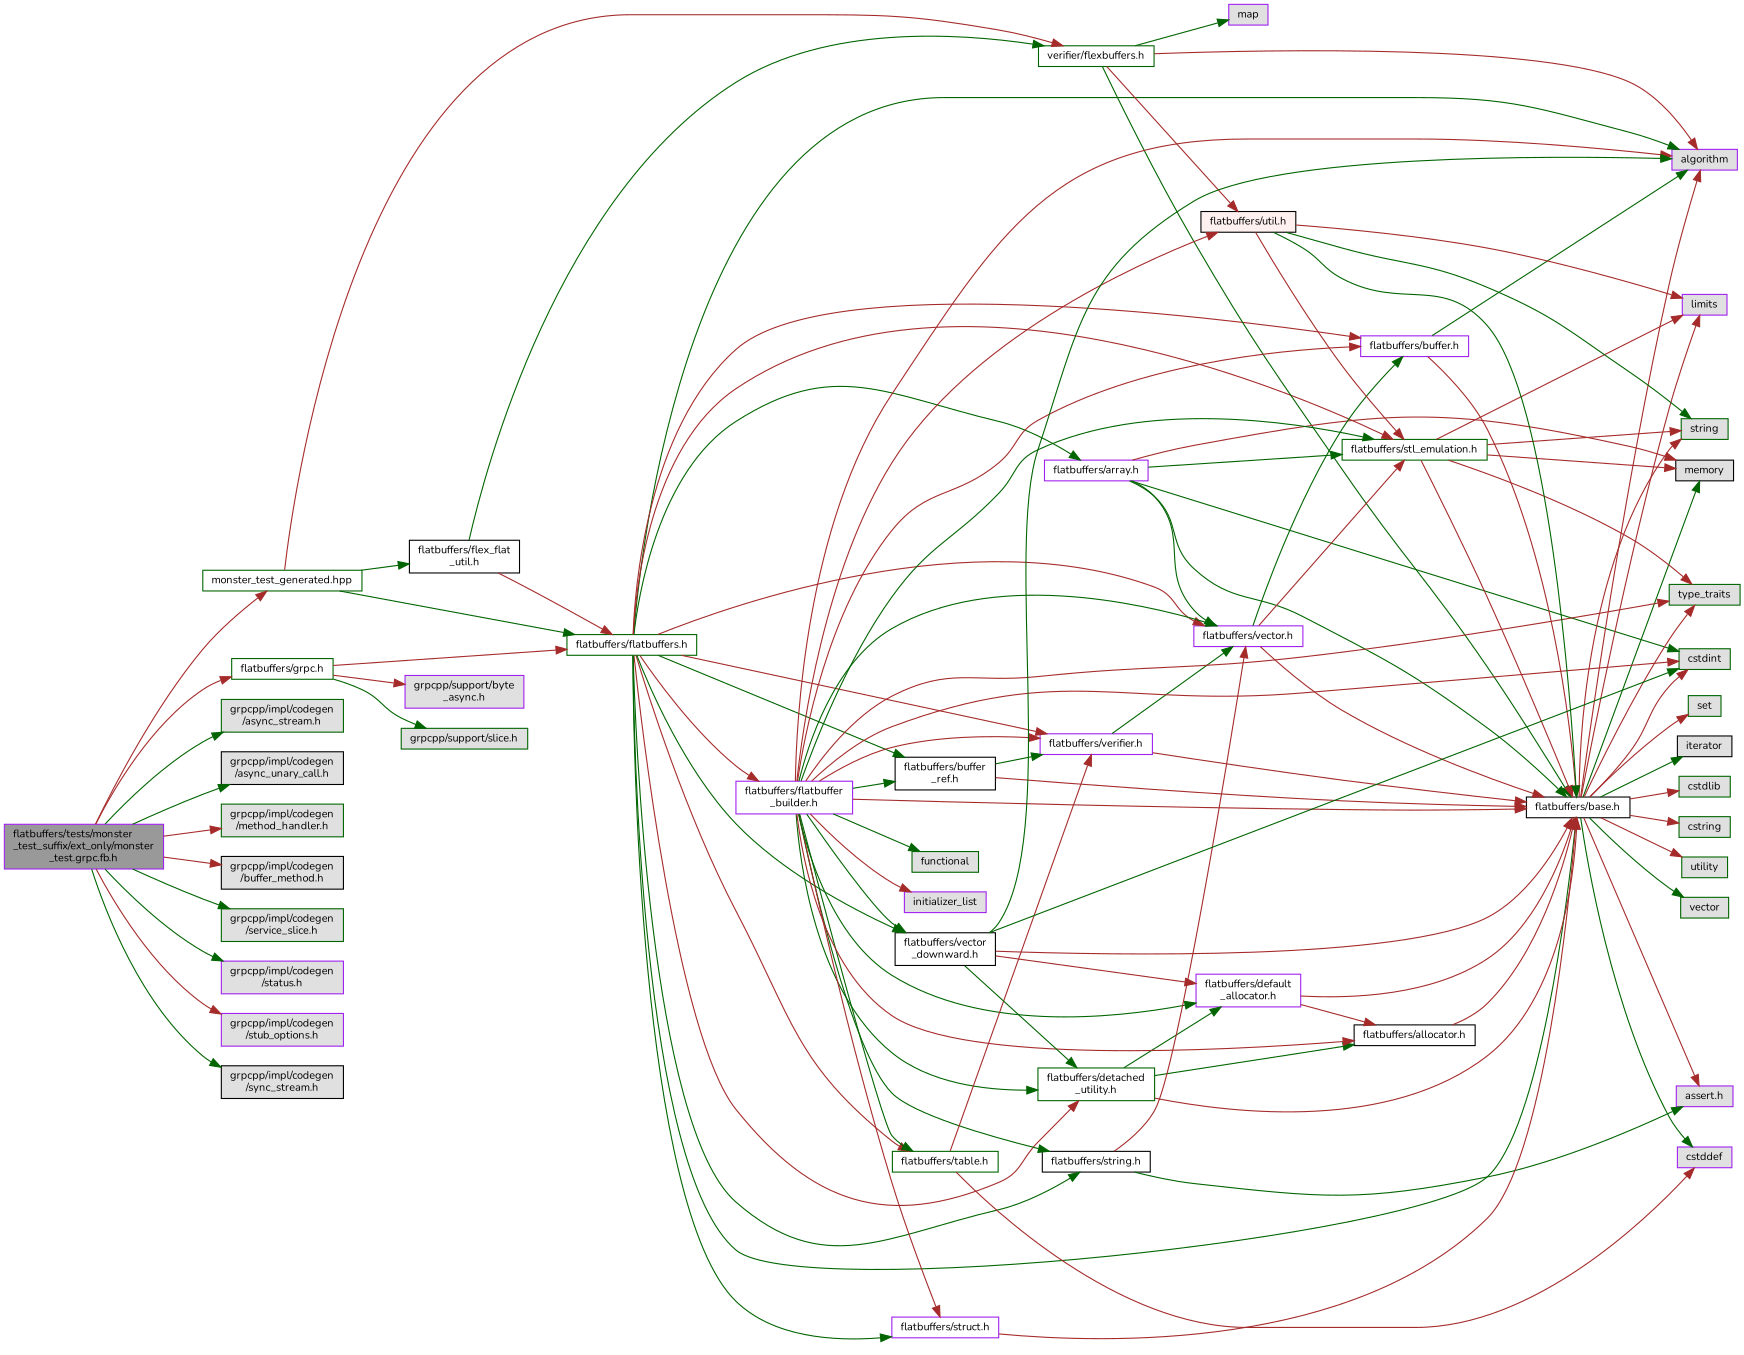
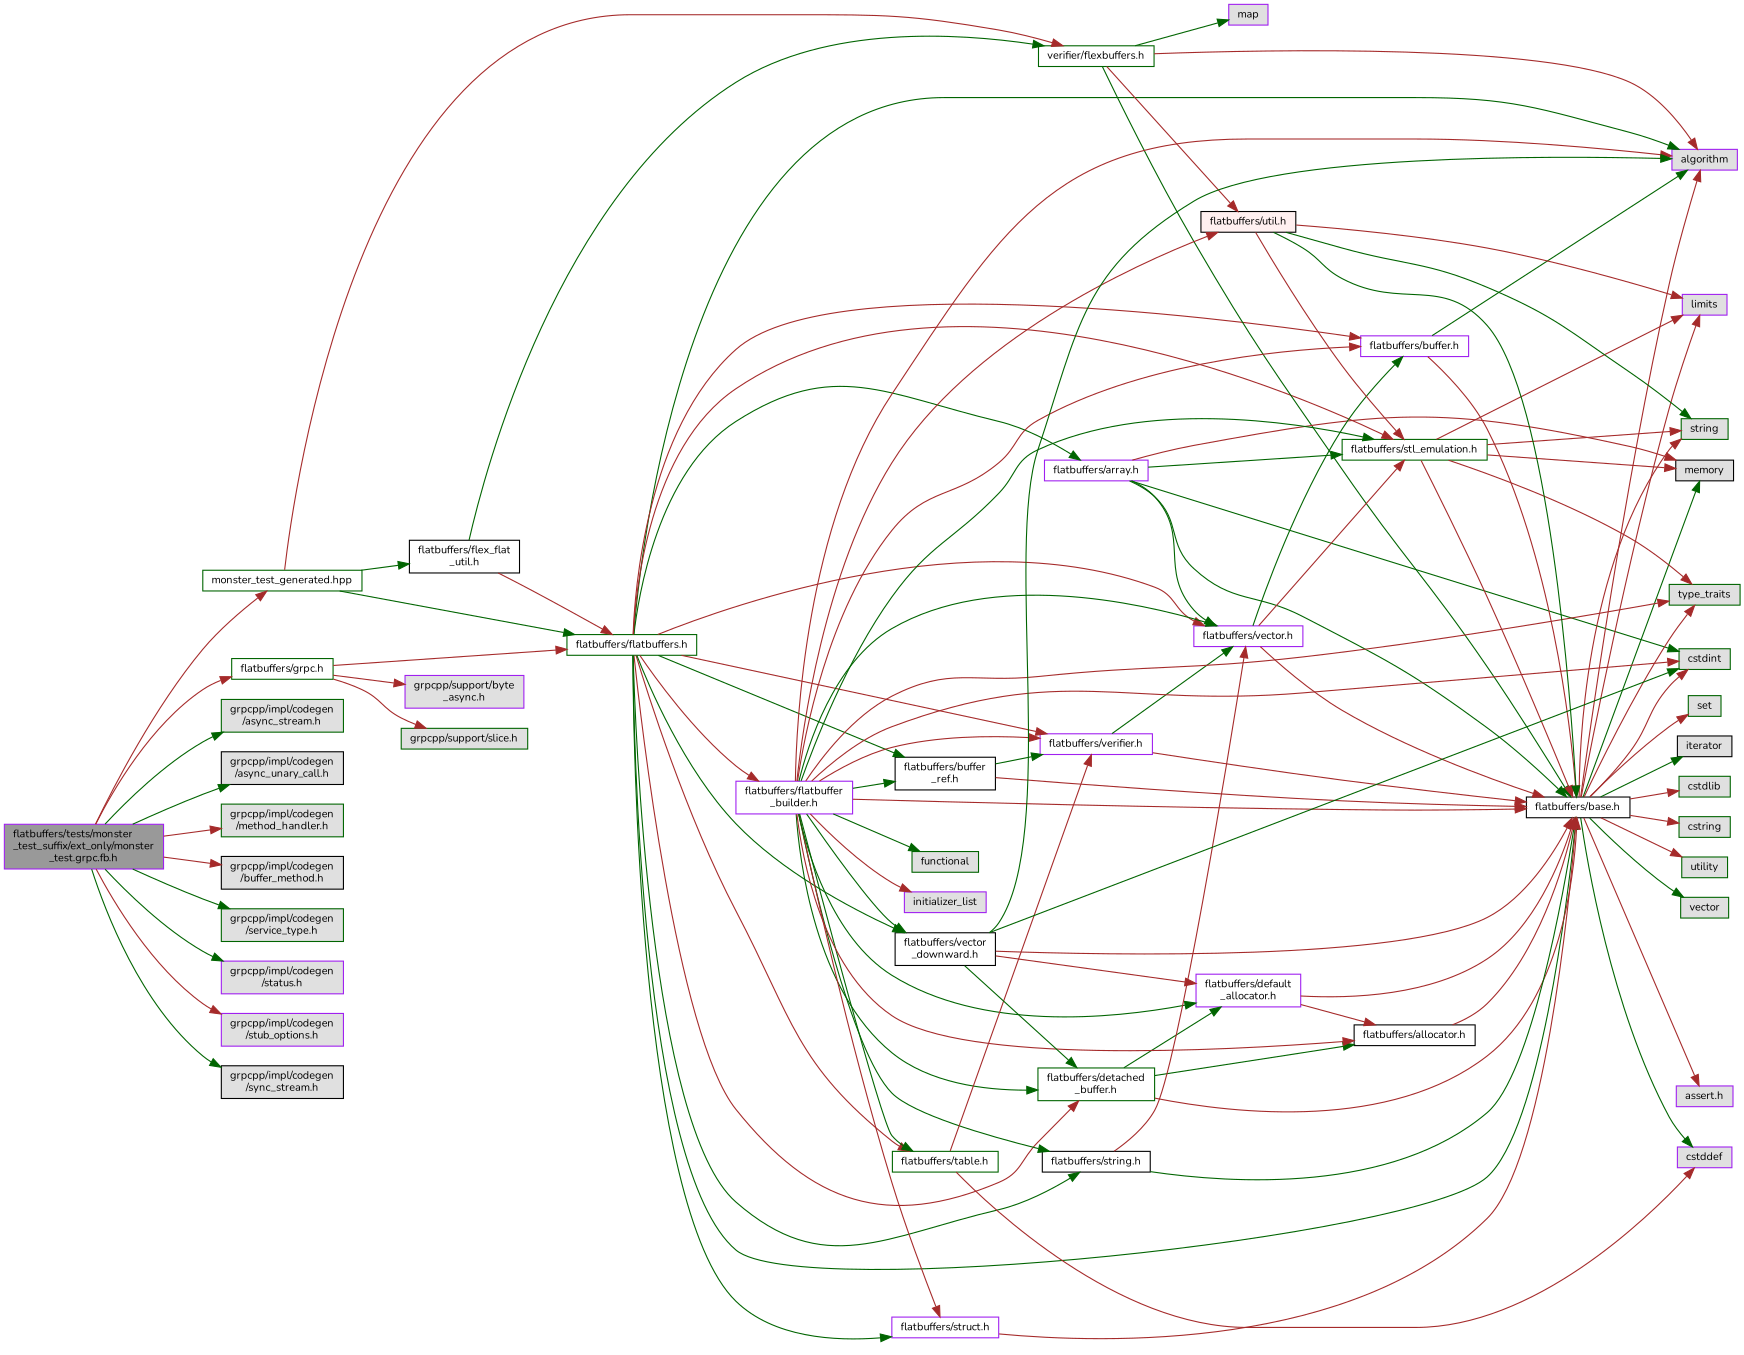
edge "flatbuffers/grpc.h" -> "grpcpp/support/slice.h": color darkgreen -> brown
node "grpcpp/impl/codegen /service_slice.h": label "grpcpp/impl/codegen /service_slice.h" -> "grpcpp/impl/codegen /service_type.h"
node "flatbuffers/detached _utility.h": label "flatbuffers/detached _utility.h" -> "flatbuffers/detached _buffer.h"
edge "flatbuffers/string.h" -> "assert.h": now "flatbuffers/string.h" -> "flatbuffers/base.h"
